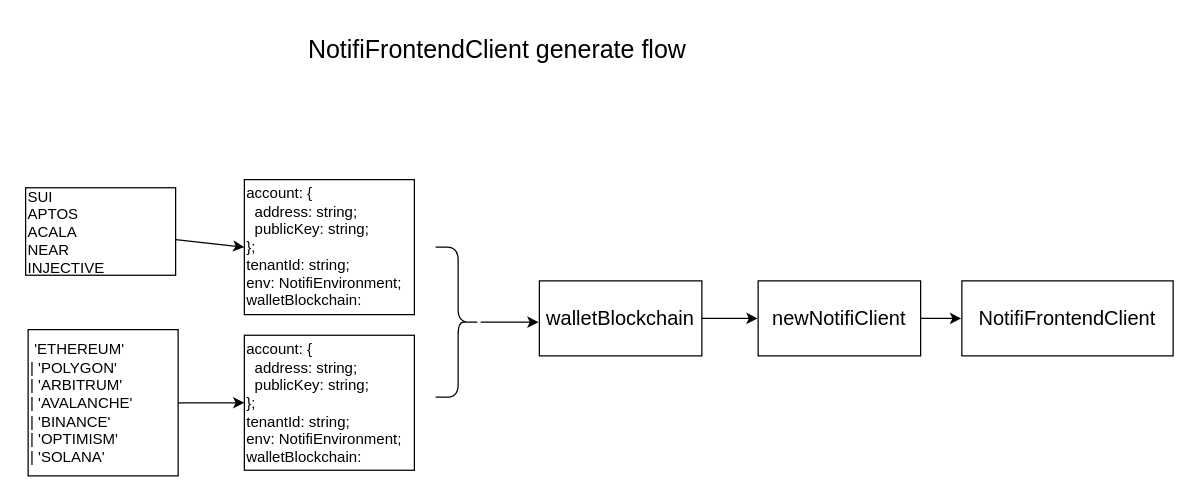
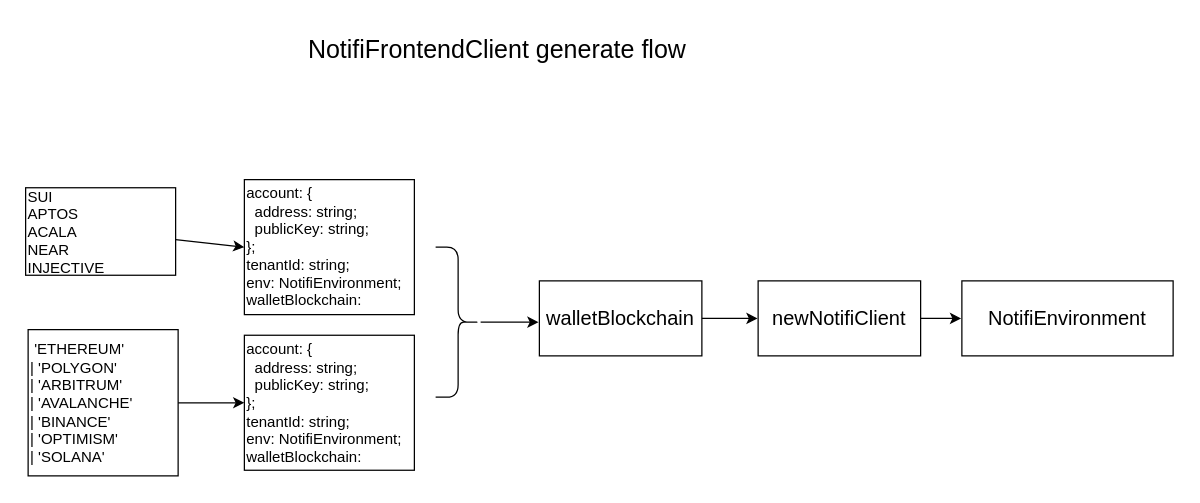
node "NotifiFrontendClient": label "NotifiFrontendClient" -> "NotifiEnvironment"
